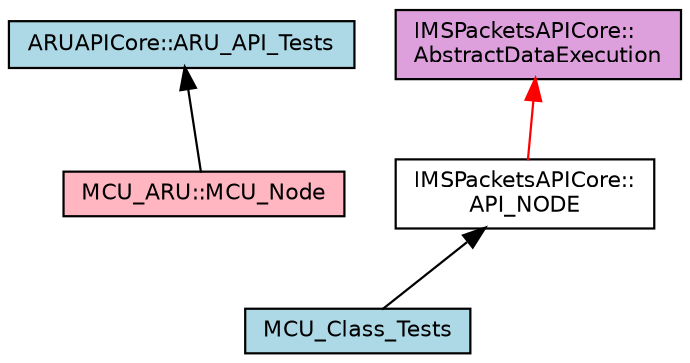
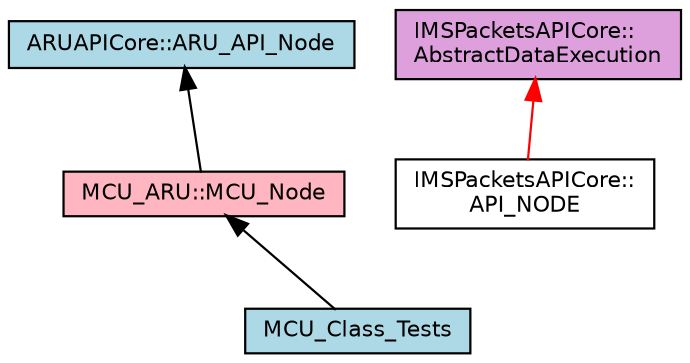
node "ARUAPICore::ARU_API_Tests": label "ARUAPICore::ARU_API_Tests" -> "ARUAPICore::ARU_API_Node"
edge "MCU_Class_Tests" -> "IMSPacketsAPICore:: API_NODE": now "MCU_Class_Tests" -> "MCU_ARU::MCU_Node"
